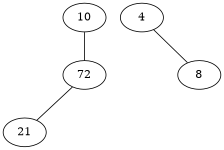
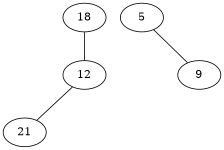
node "10": label "10" -> "18"
node "4": label "4" -> "5"
node "72": label "72" -> "12"
node "8": label "8" -> "9"
